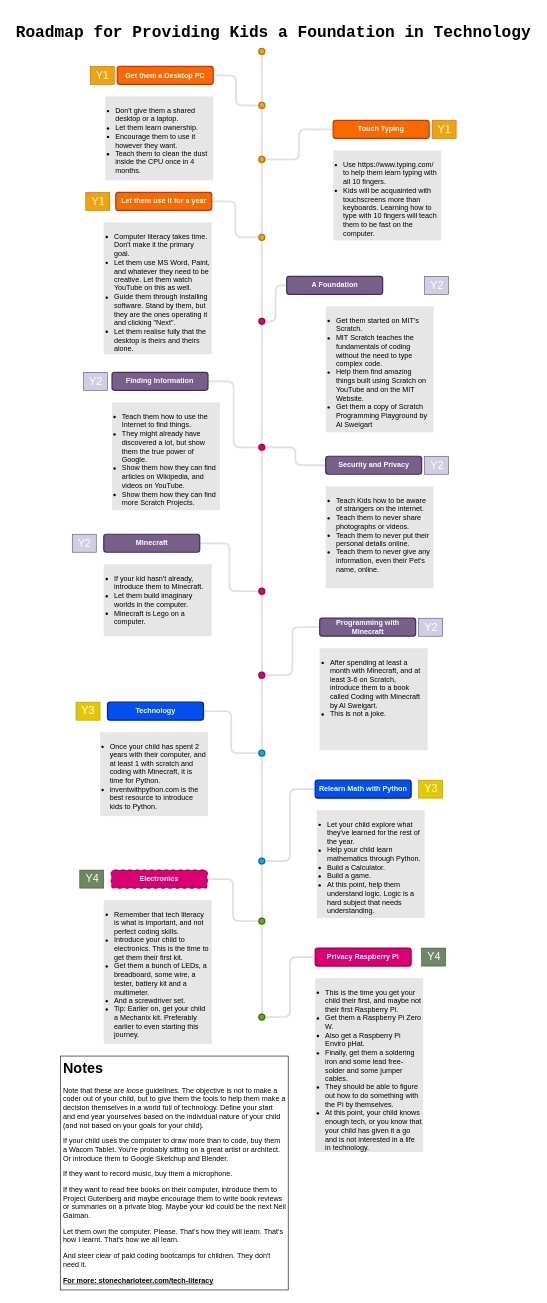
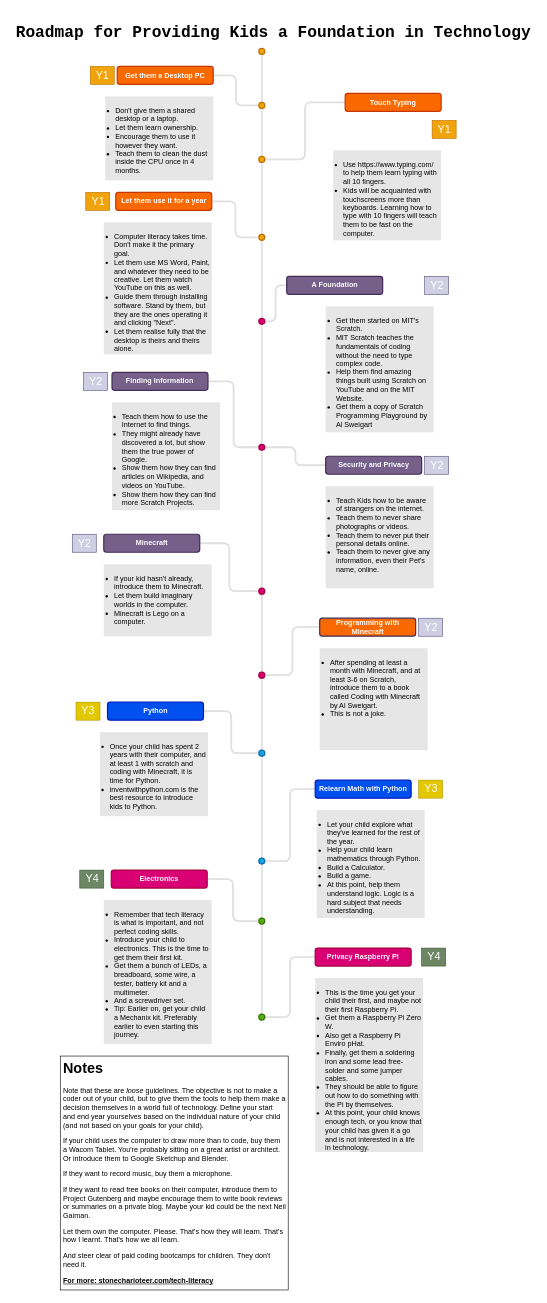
node "Touch Typing": moved (381, 129) -> (393, 102)
node "Programming with Minecraft": fillcolor #76608a -> #fa6800
node "Technology": label "Technology" -> "Python"
node "Electronics": style dashed -> solid
